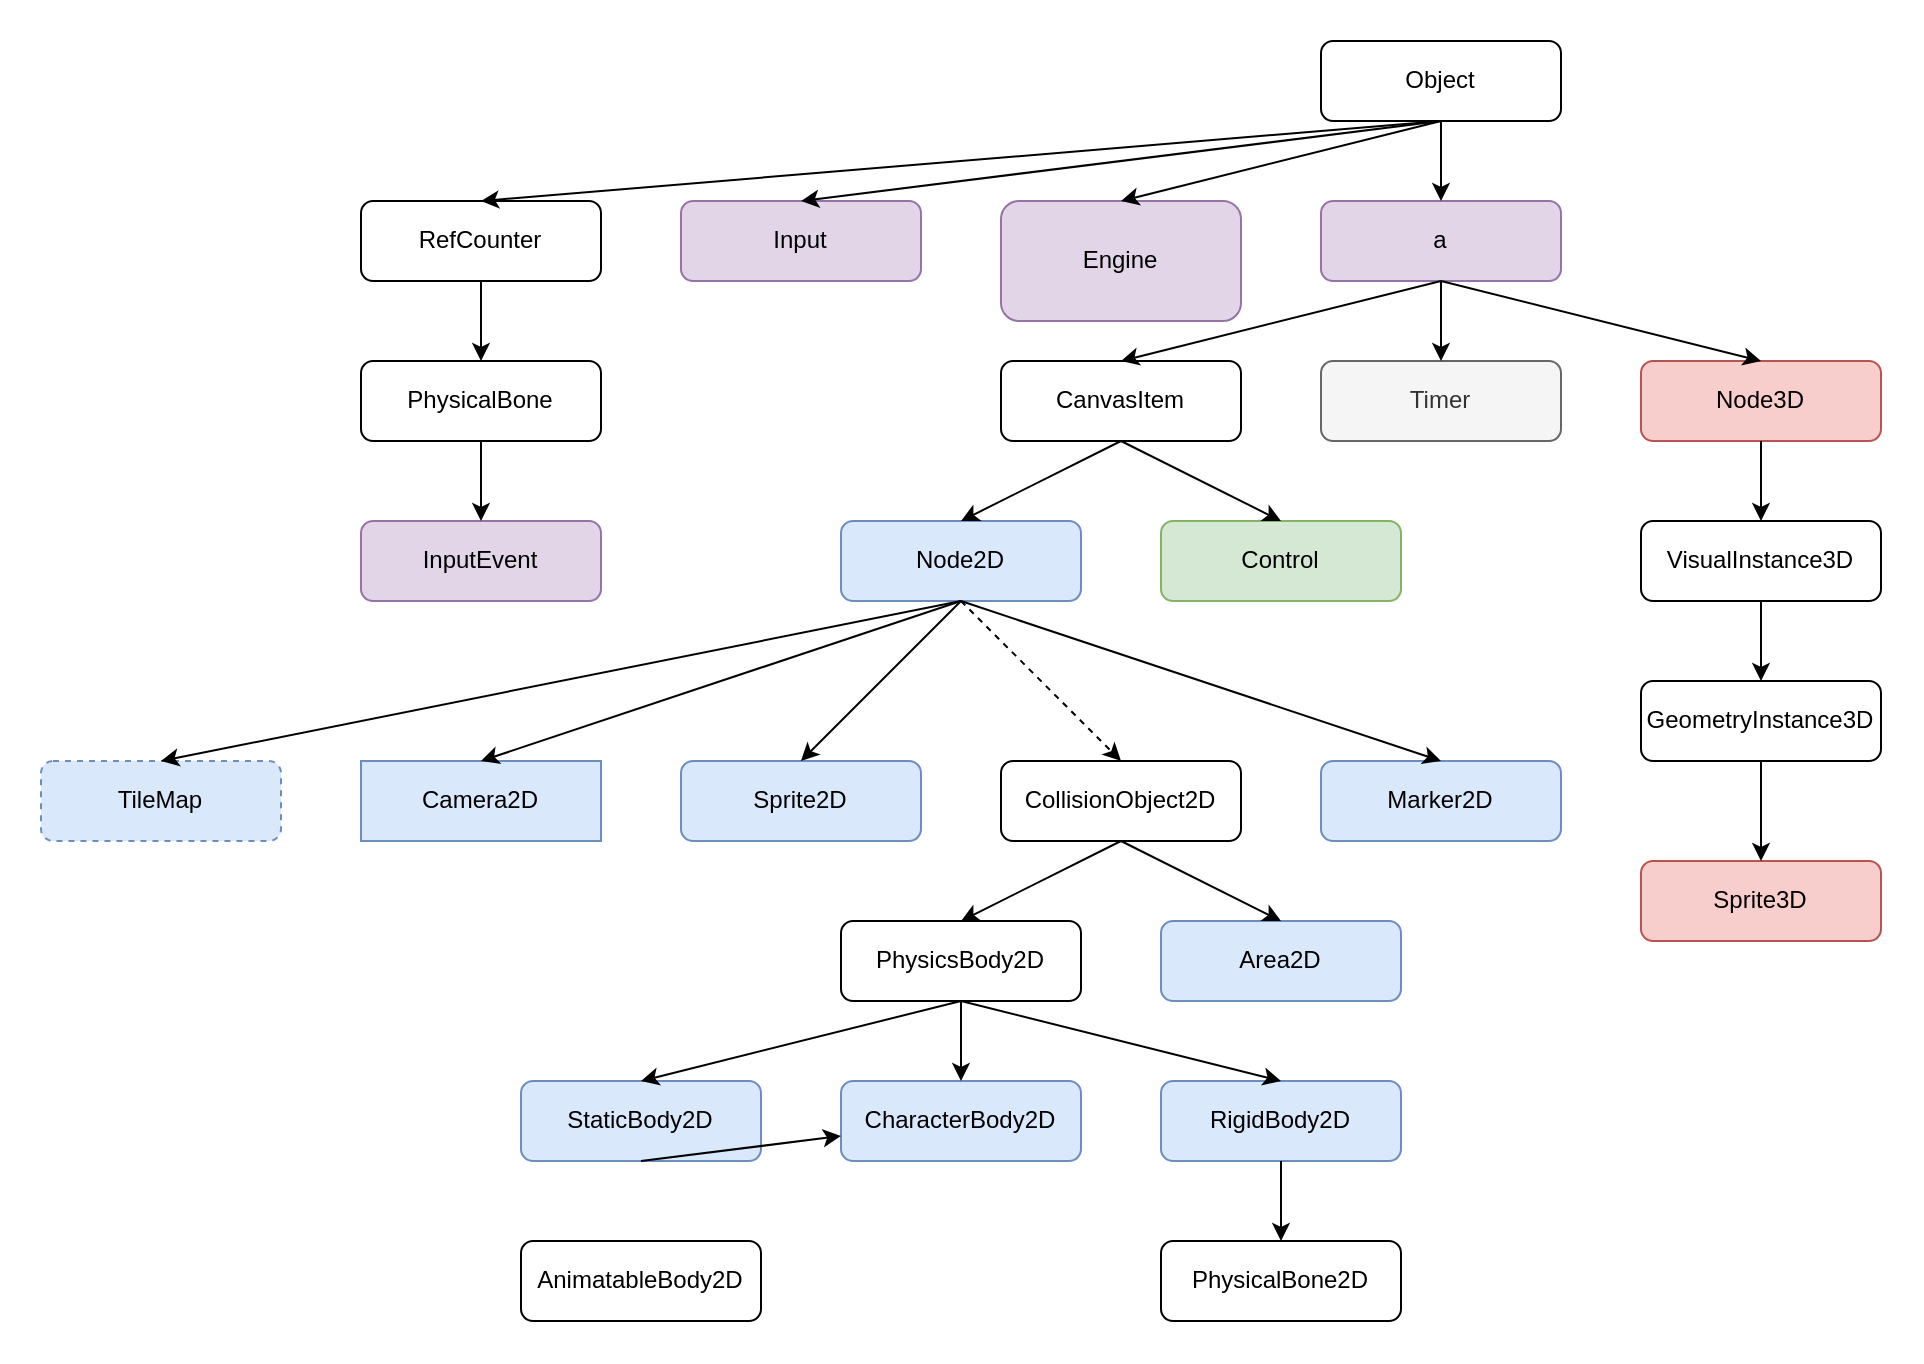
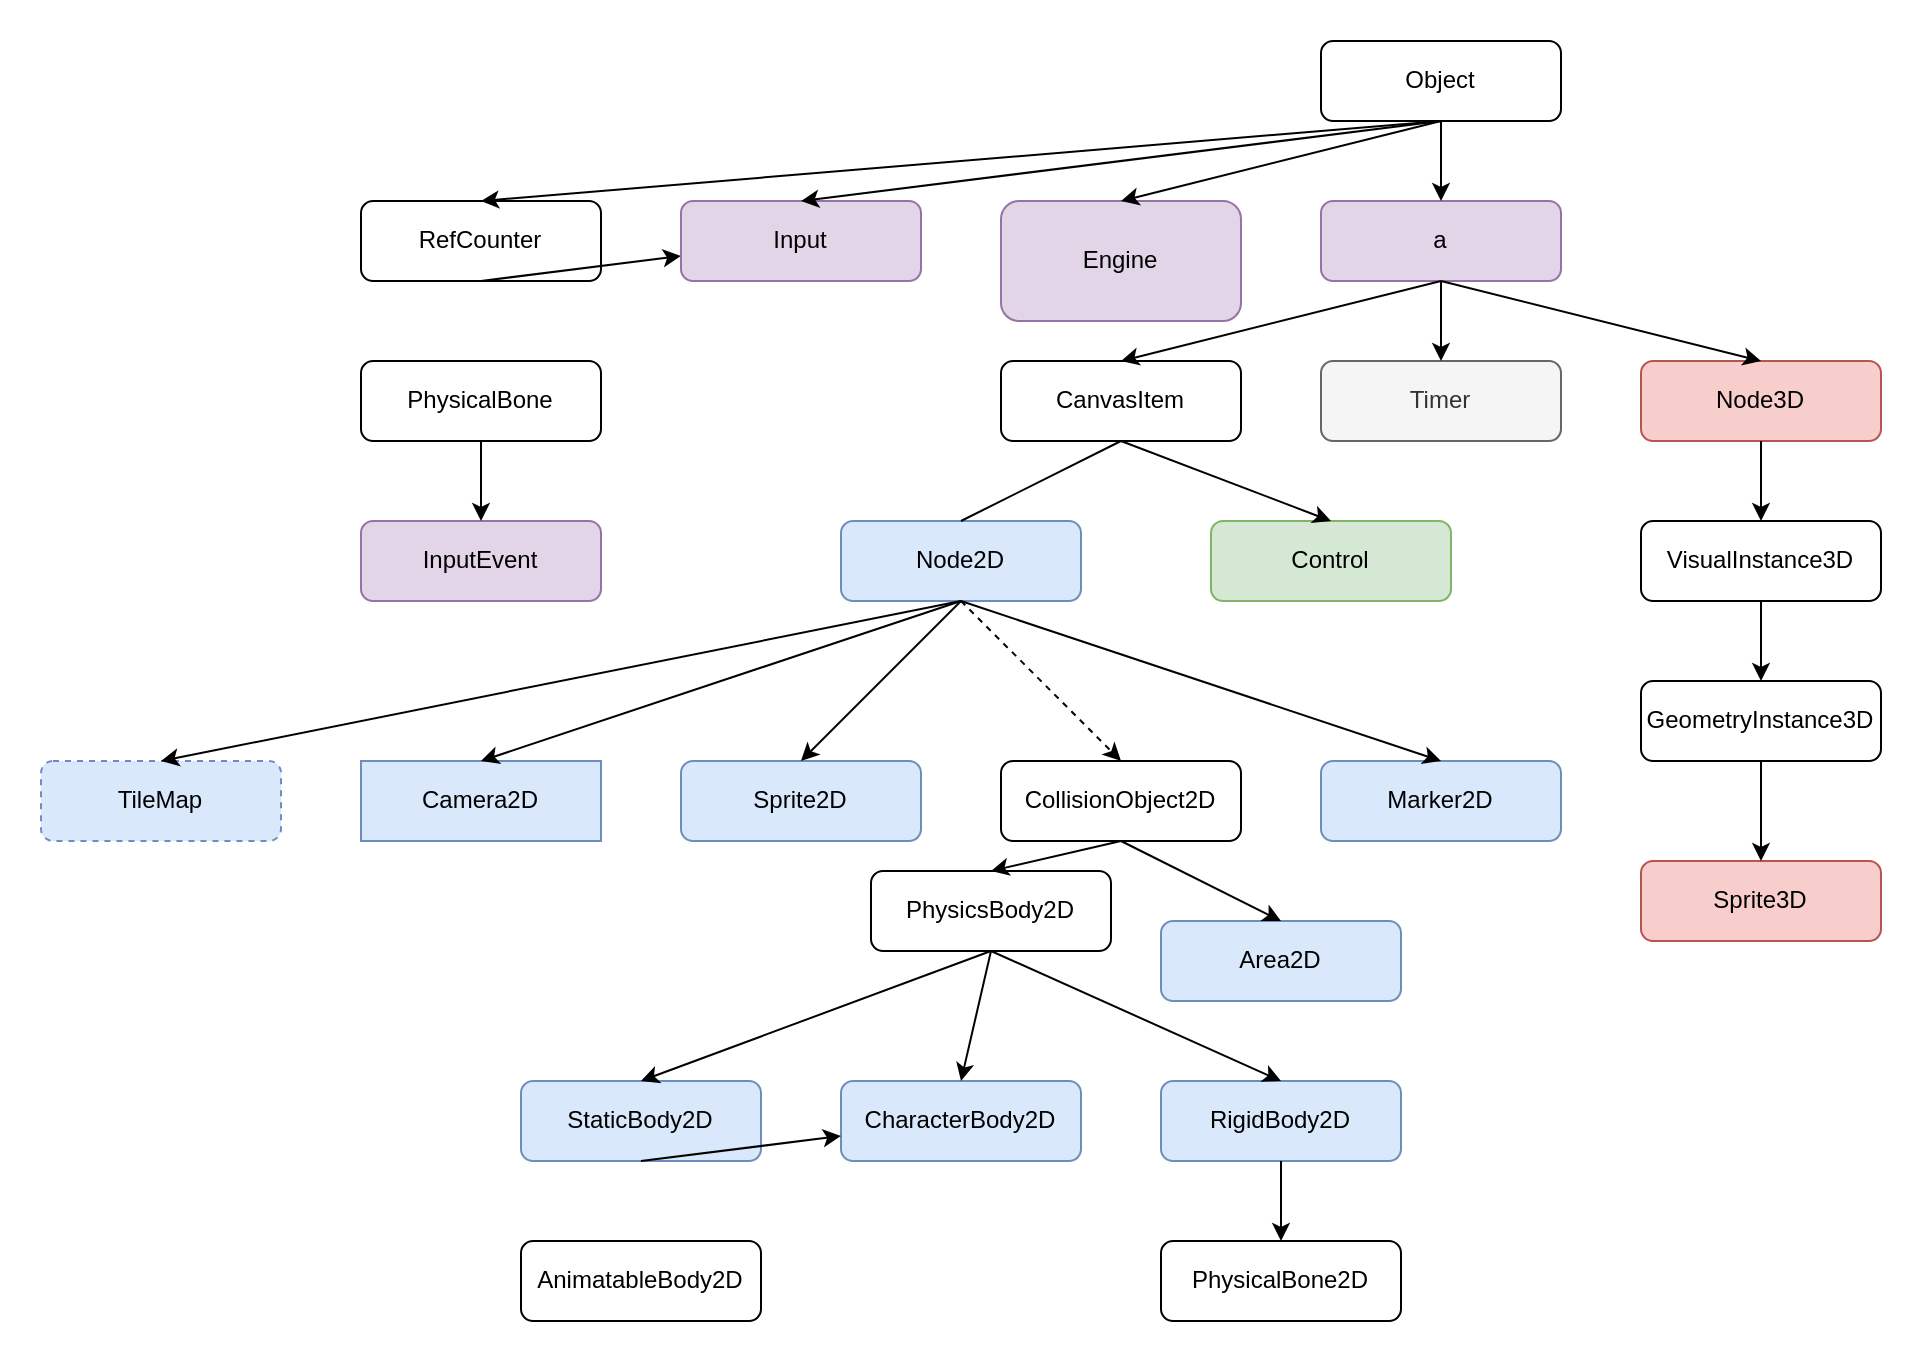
edge "RefCounter" -> "PhysicalBone": now "RefCounter" -> "Input"
edge "CanvasItem" -> "Node2D": arrowhead classic -> none
node "Control": moved (1281, 561) -> (1331, 561)
node "PhysicsBody2D": moved (961, 961) -> (991, 911)
